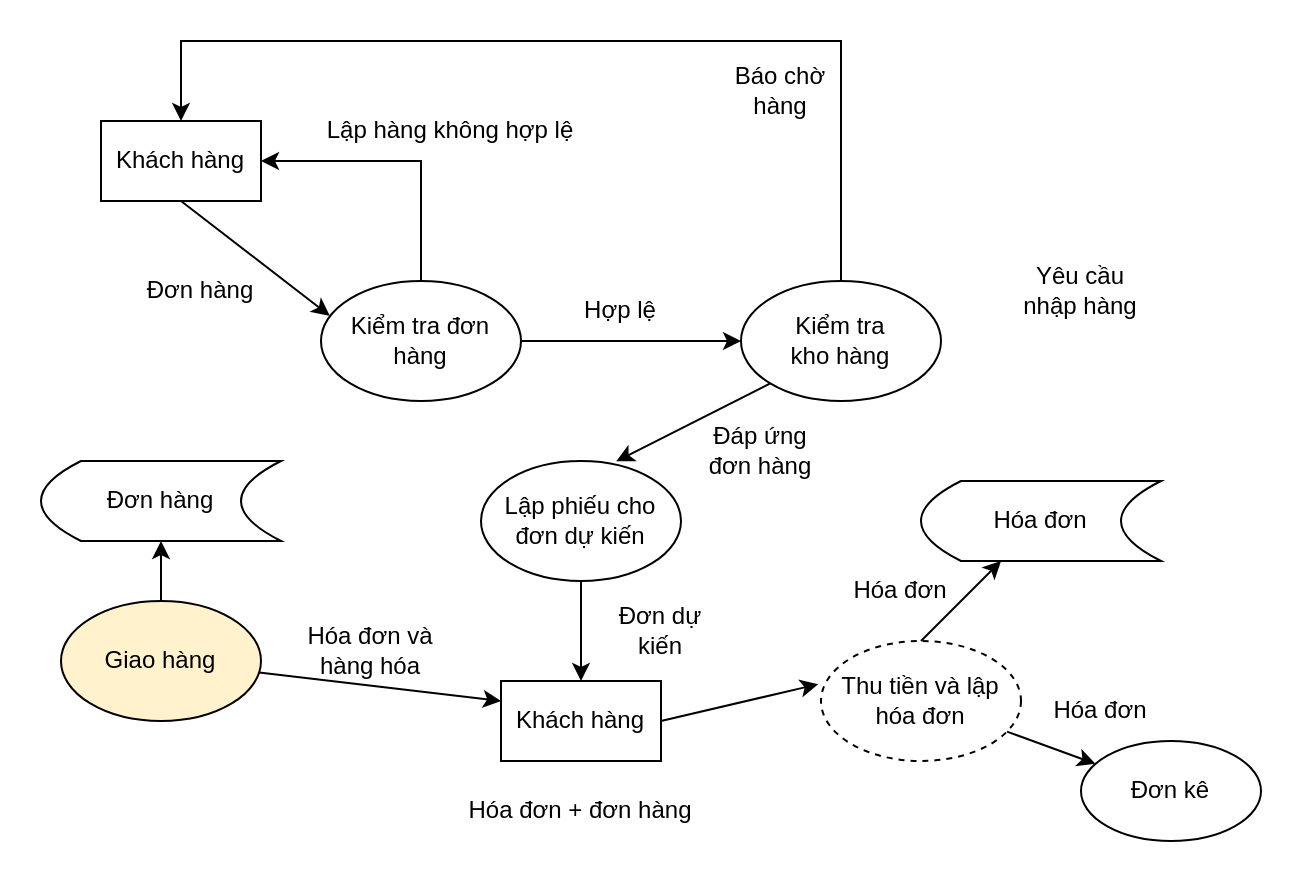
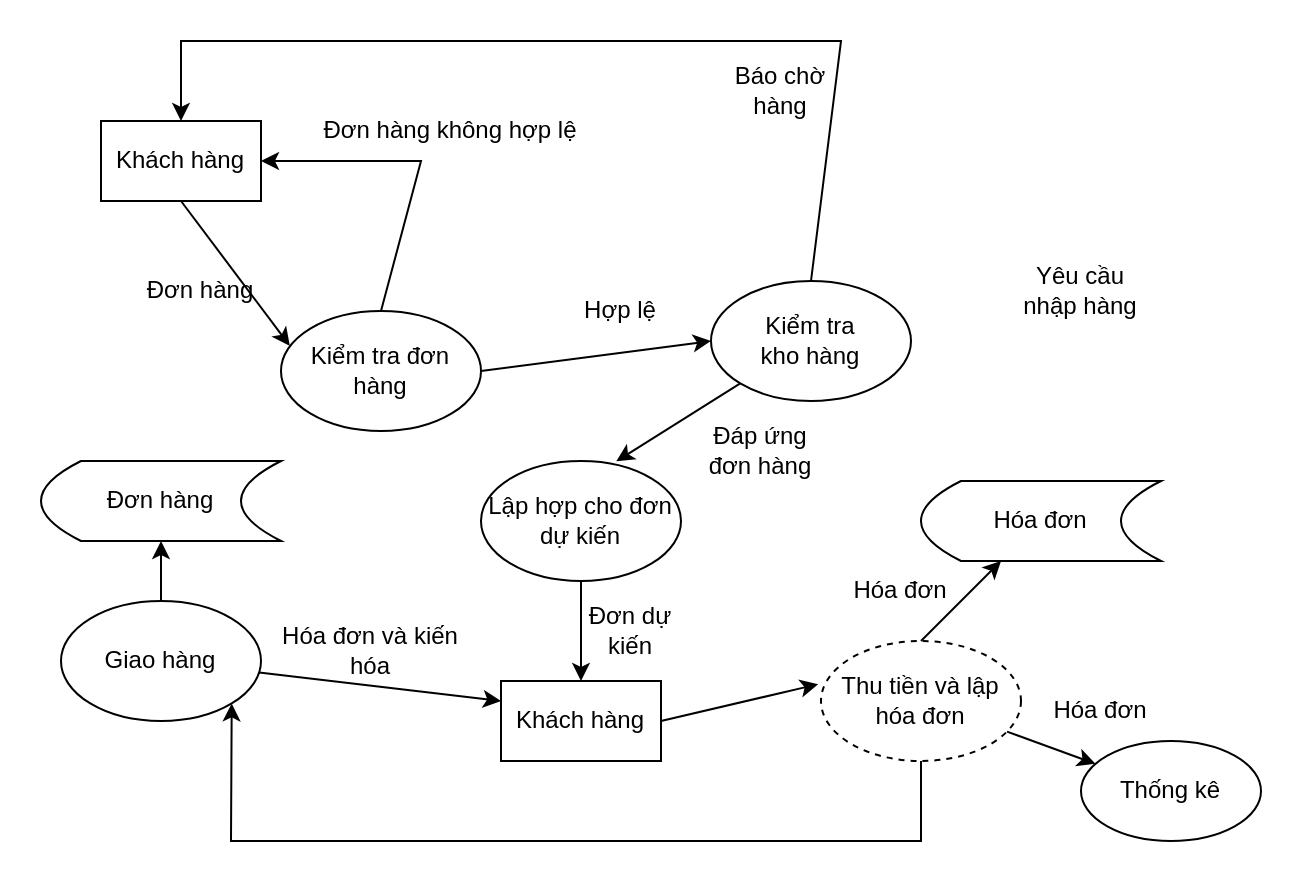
node "Lập hàng không hợp lệ": label "Lập hàng không hợp lệ" -> "Đơn hàng không hợp lệ"
node "Kiểm tra đơn hàng": moved (421, 341) -> (381, 371)
node "Kiểm tra kho hàng": moved (841, 341) -> (811, 341)
node "Lập phiếu cho đơn dự kiến": label "Lập phiếu cho đơn dự kiến" -> "Lập hợp cho đơn dự kiến"
node "Đơn dự kiến": moved (661, 631) -> (631, 631)
node "Hóa đơn và hàng hóa": label "Hóa đơn và hàng hóa" -> "Hóa đơn và kiến hóa"
node "Giao hàng": fillcolor #fff2cc -> #ffffff
node "Đơn kê": label "Đơn kê" -> "Thống kê"
node "Hóa đơn + đơn hàng": removed
edge "Thu tiền và lập hóa đơn" -> "Giao hàng": added
